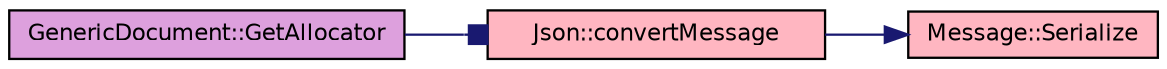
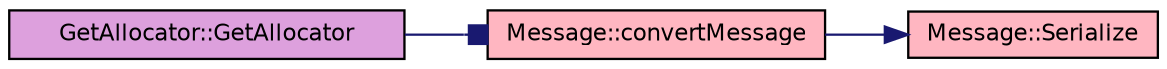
node "GenericDocument::GetAllocator": label "GenericDocument::GetAllocator" -> "GetAllocator::GetAllocator"
node "Json::convertMessage": label "Json::convertMessage" -> "Message::convertMessage"
